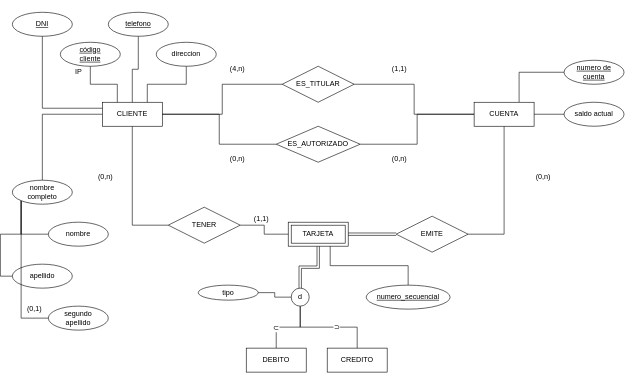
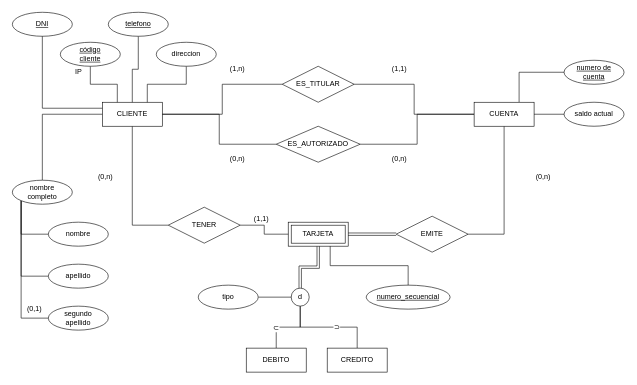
node "(4,n)": label "(4,n)" -> "(1,n)"
node "apellido": moved (42, 276) -> (78, 276)
node "tipo": size 60x15 -> 60x24
